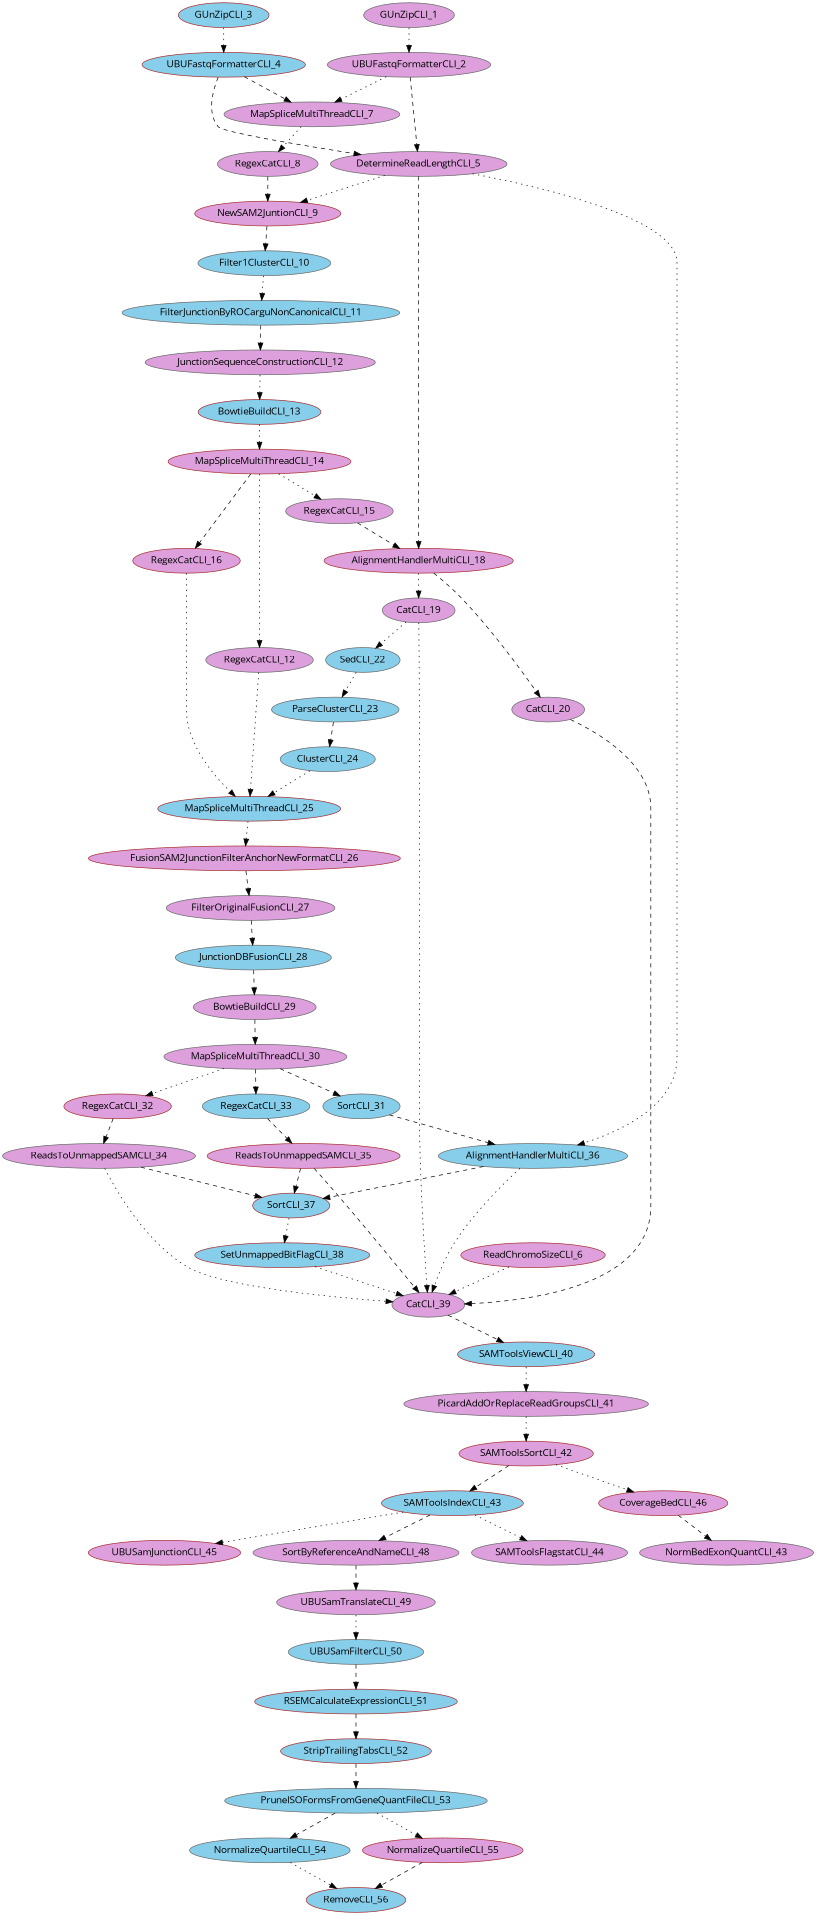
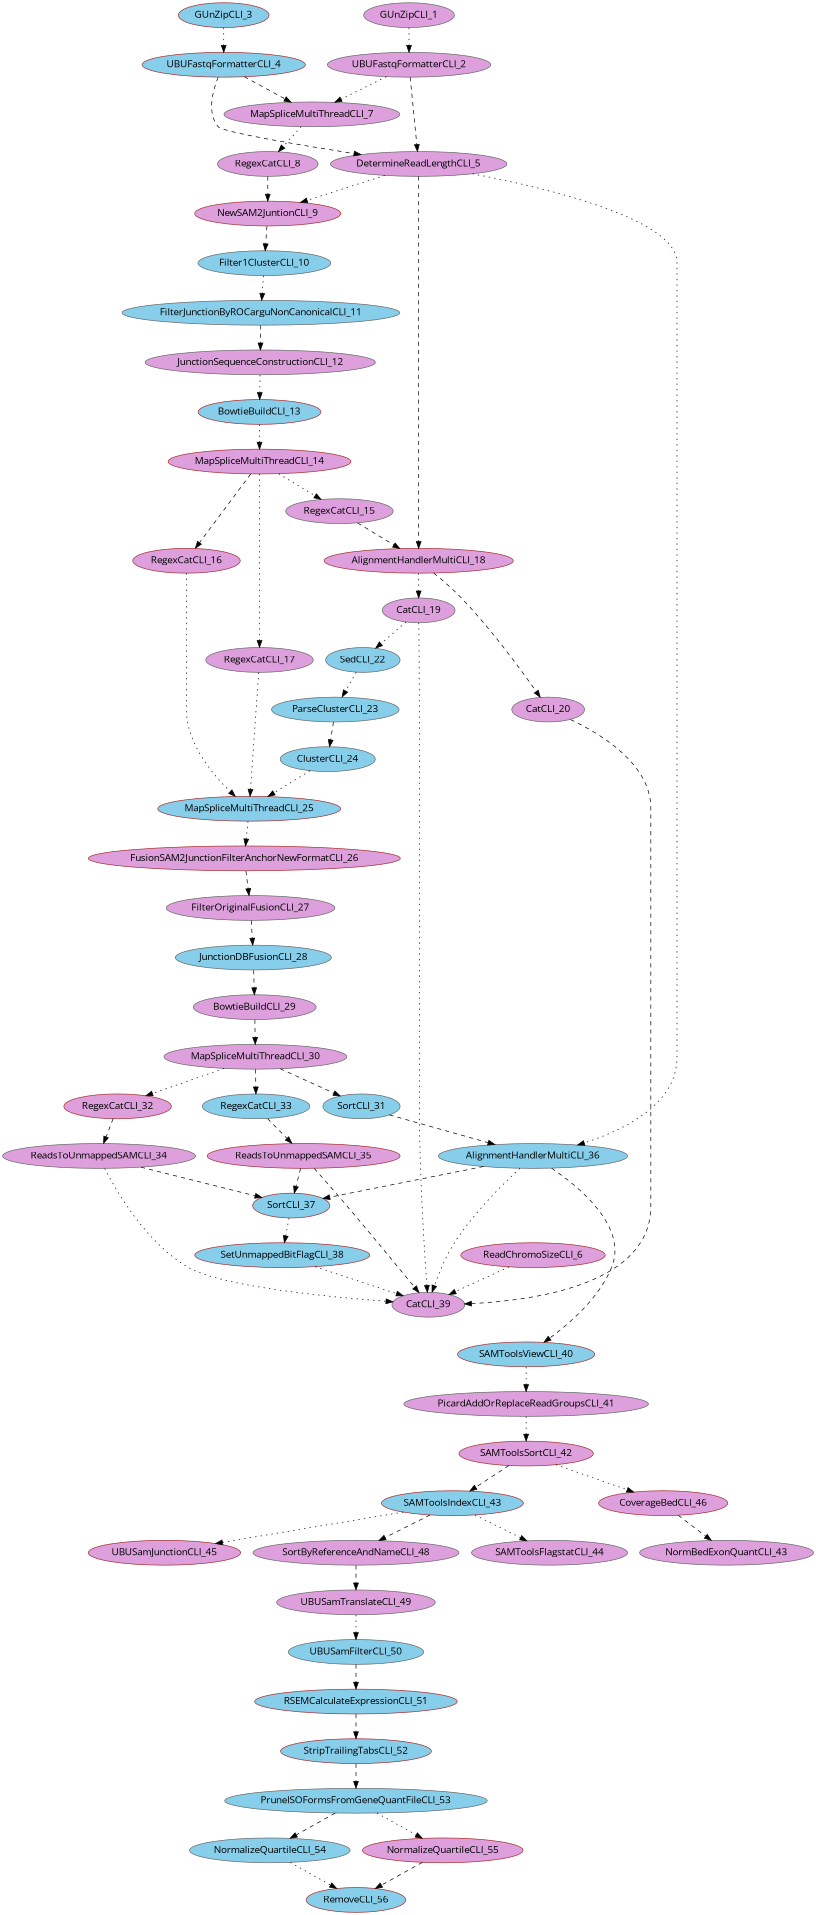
node "RegexCatCLI_12": label "RegexCatCLI_12" -> "RegexCatCLI_17"
edge "CatCLI_39" -> "SAMToolsViewCLI_40": now "AlignmentHandlerMultiCLI_36" -> "SAMToolsViewCLI_40"
